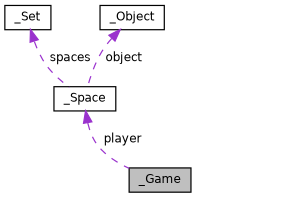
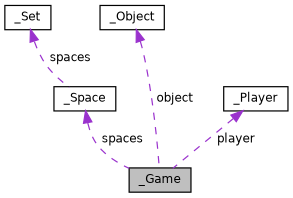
edge "_Space" -> "_Object": now "_Game" -> "_Object"
node "_Player": added
edge "_Game" -> "_Space": label " player" -> " spaces"
